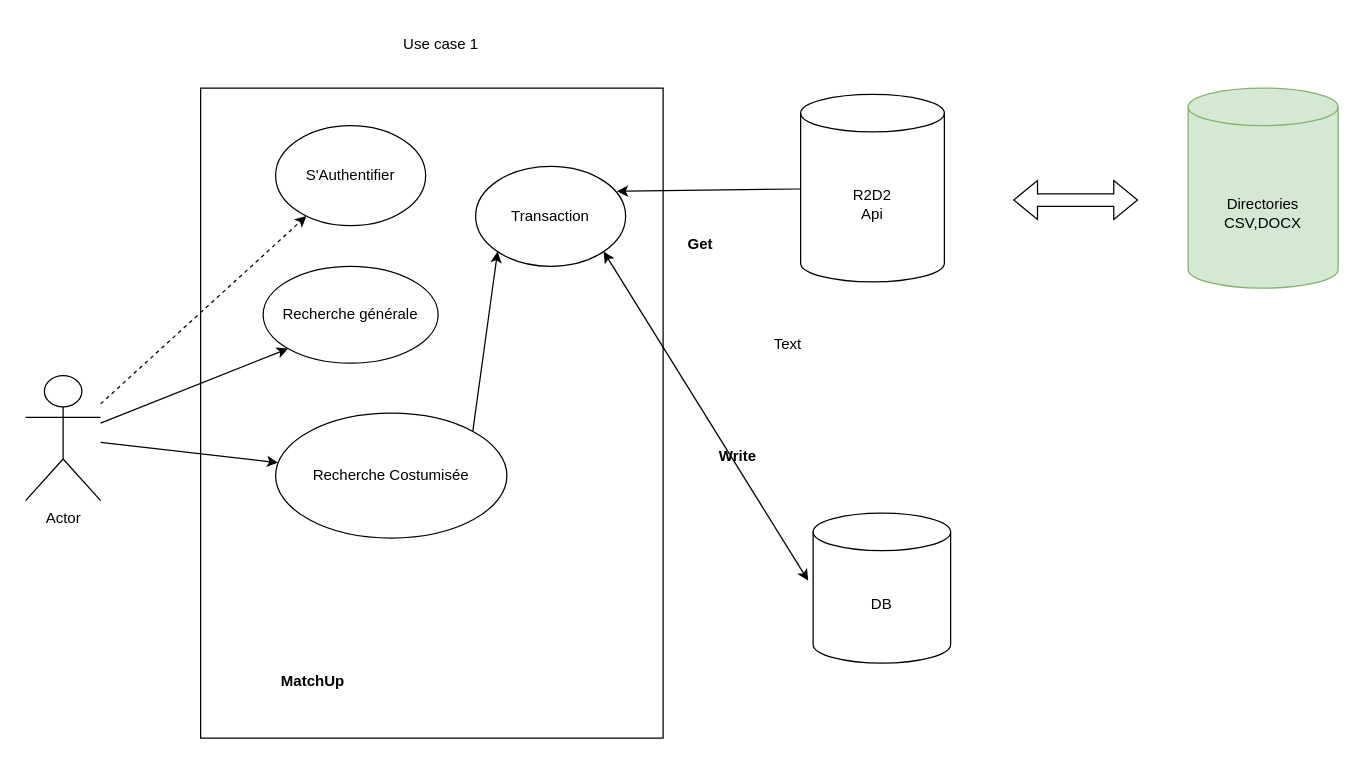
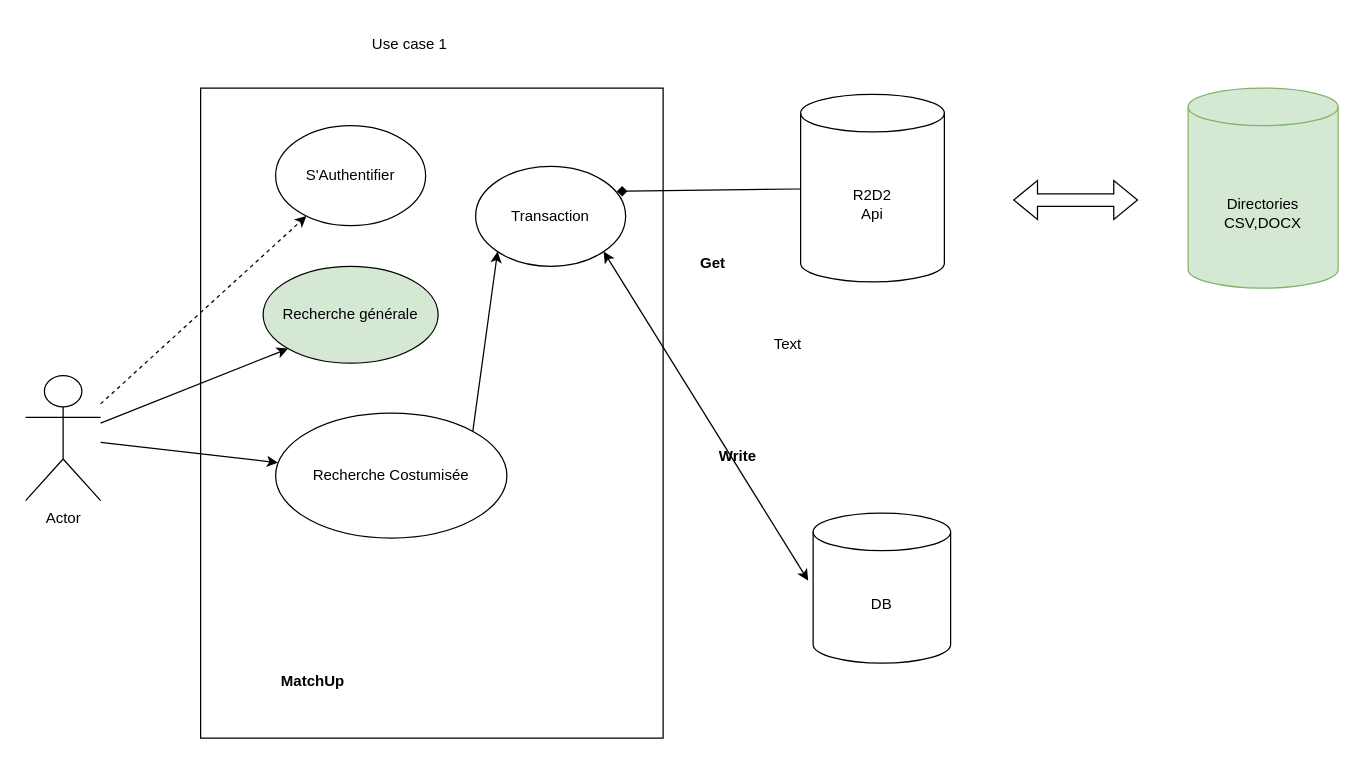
node "Use case 1": moved (441, 44) -> (410, 44)
edge "R2D2 Api" -> "Transaction": arrowhead classic -> diamond
node "Get": moved (701, 244) -> (713, 263)
node "Recherche générale": fillcolor #ffffff -> #d5e8d4
